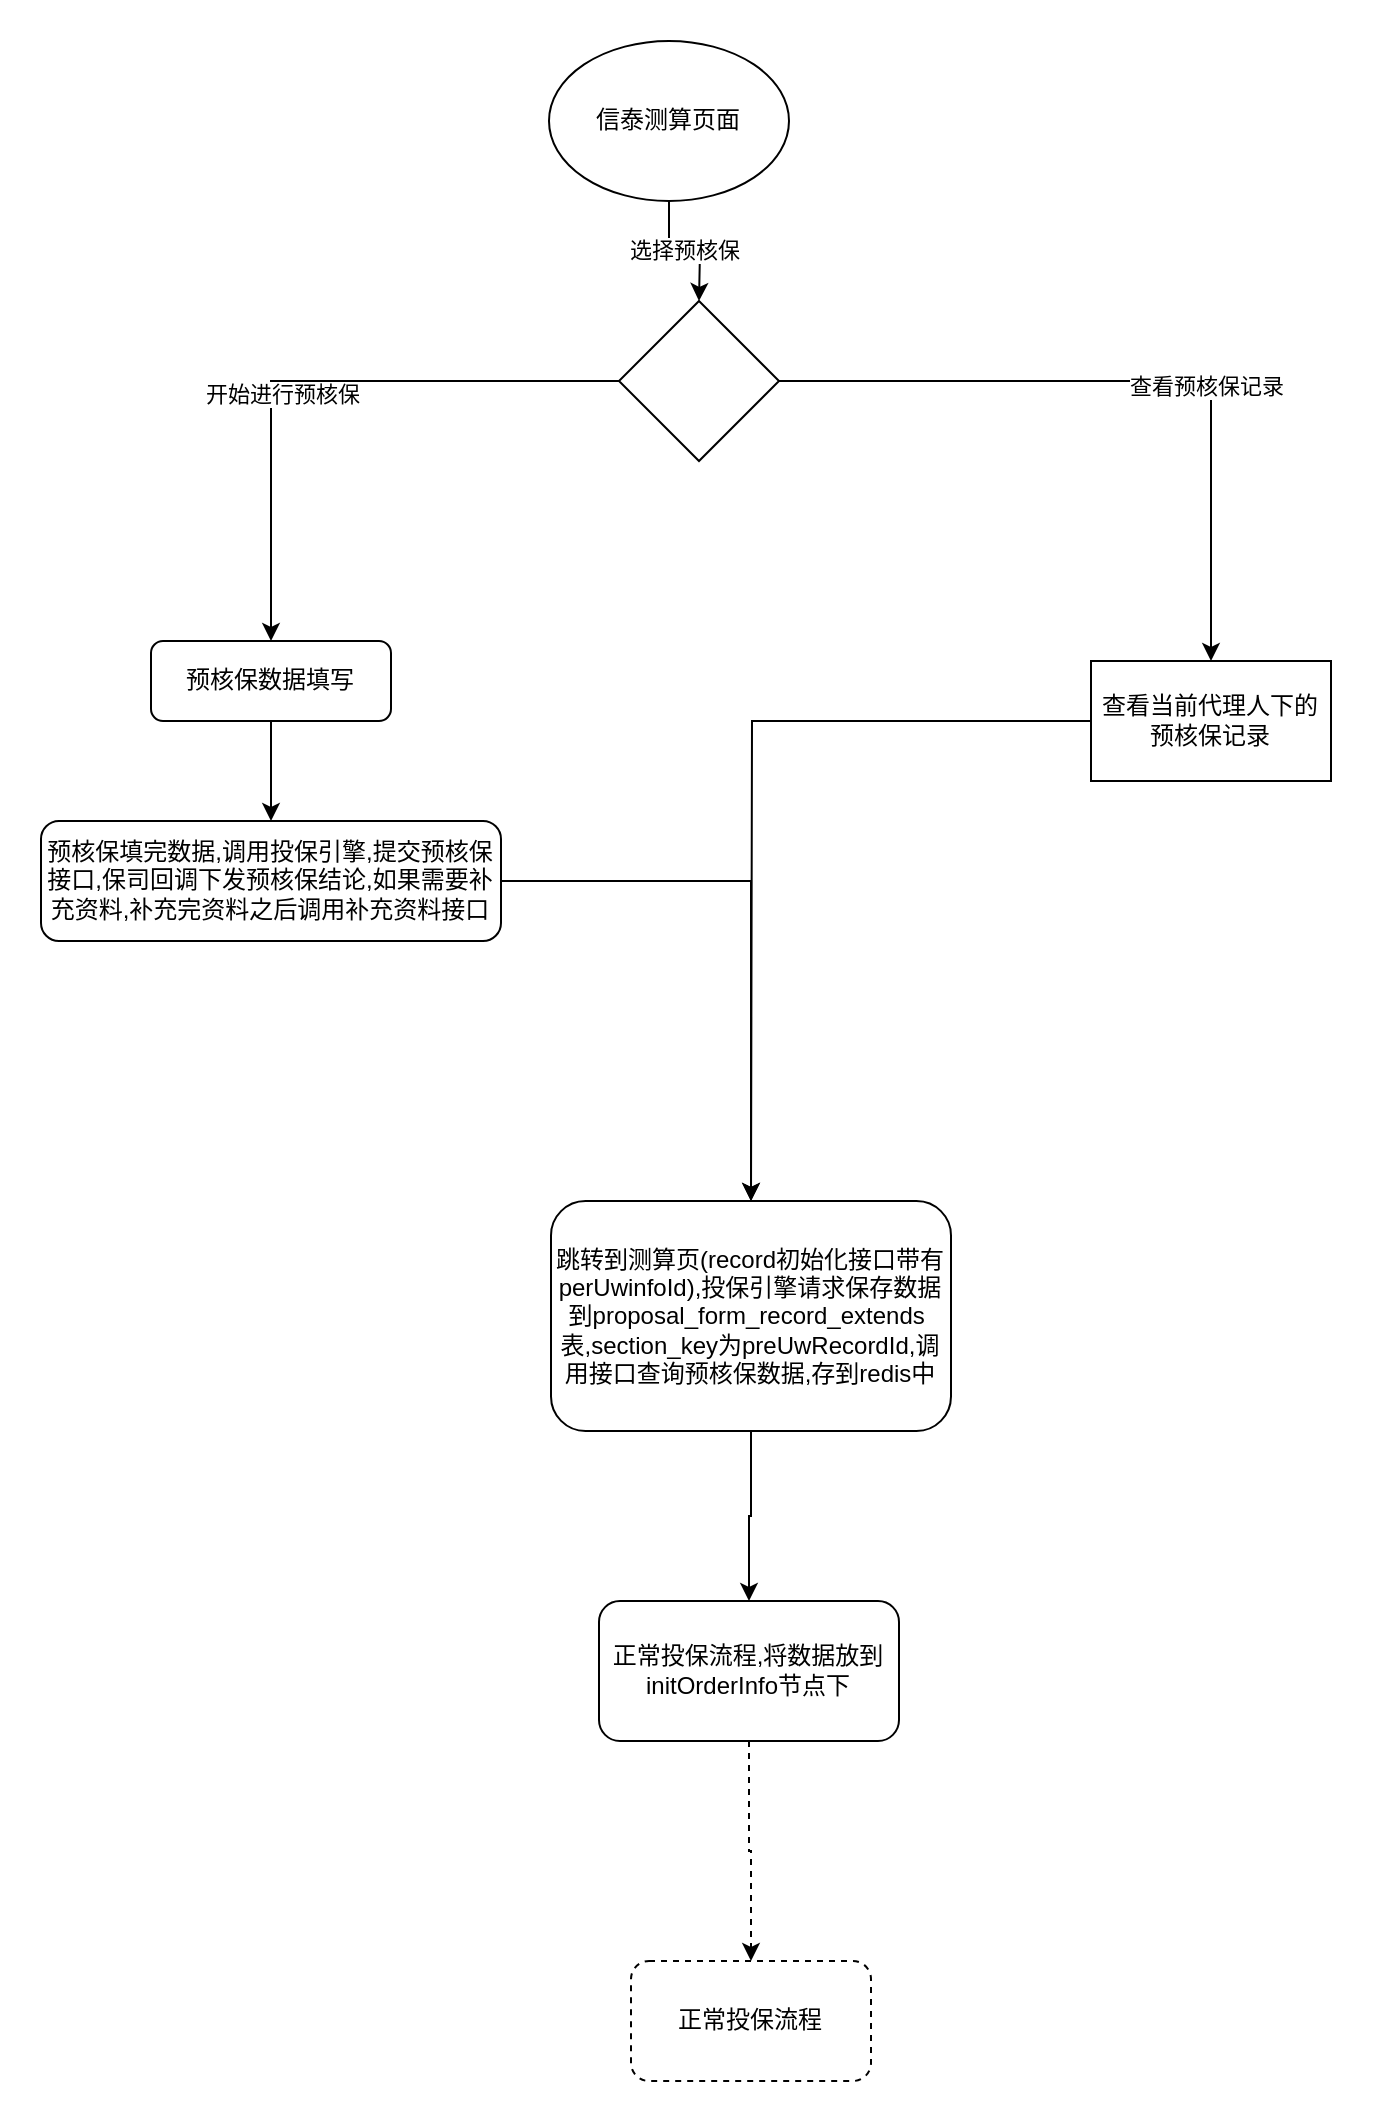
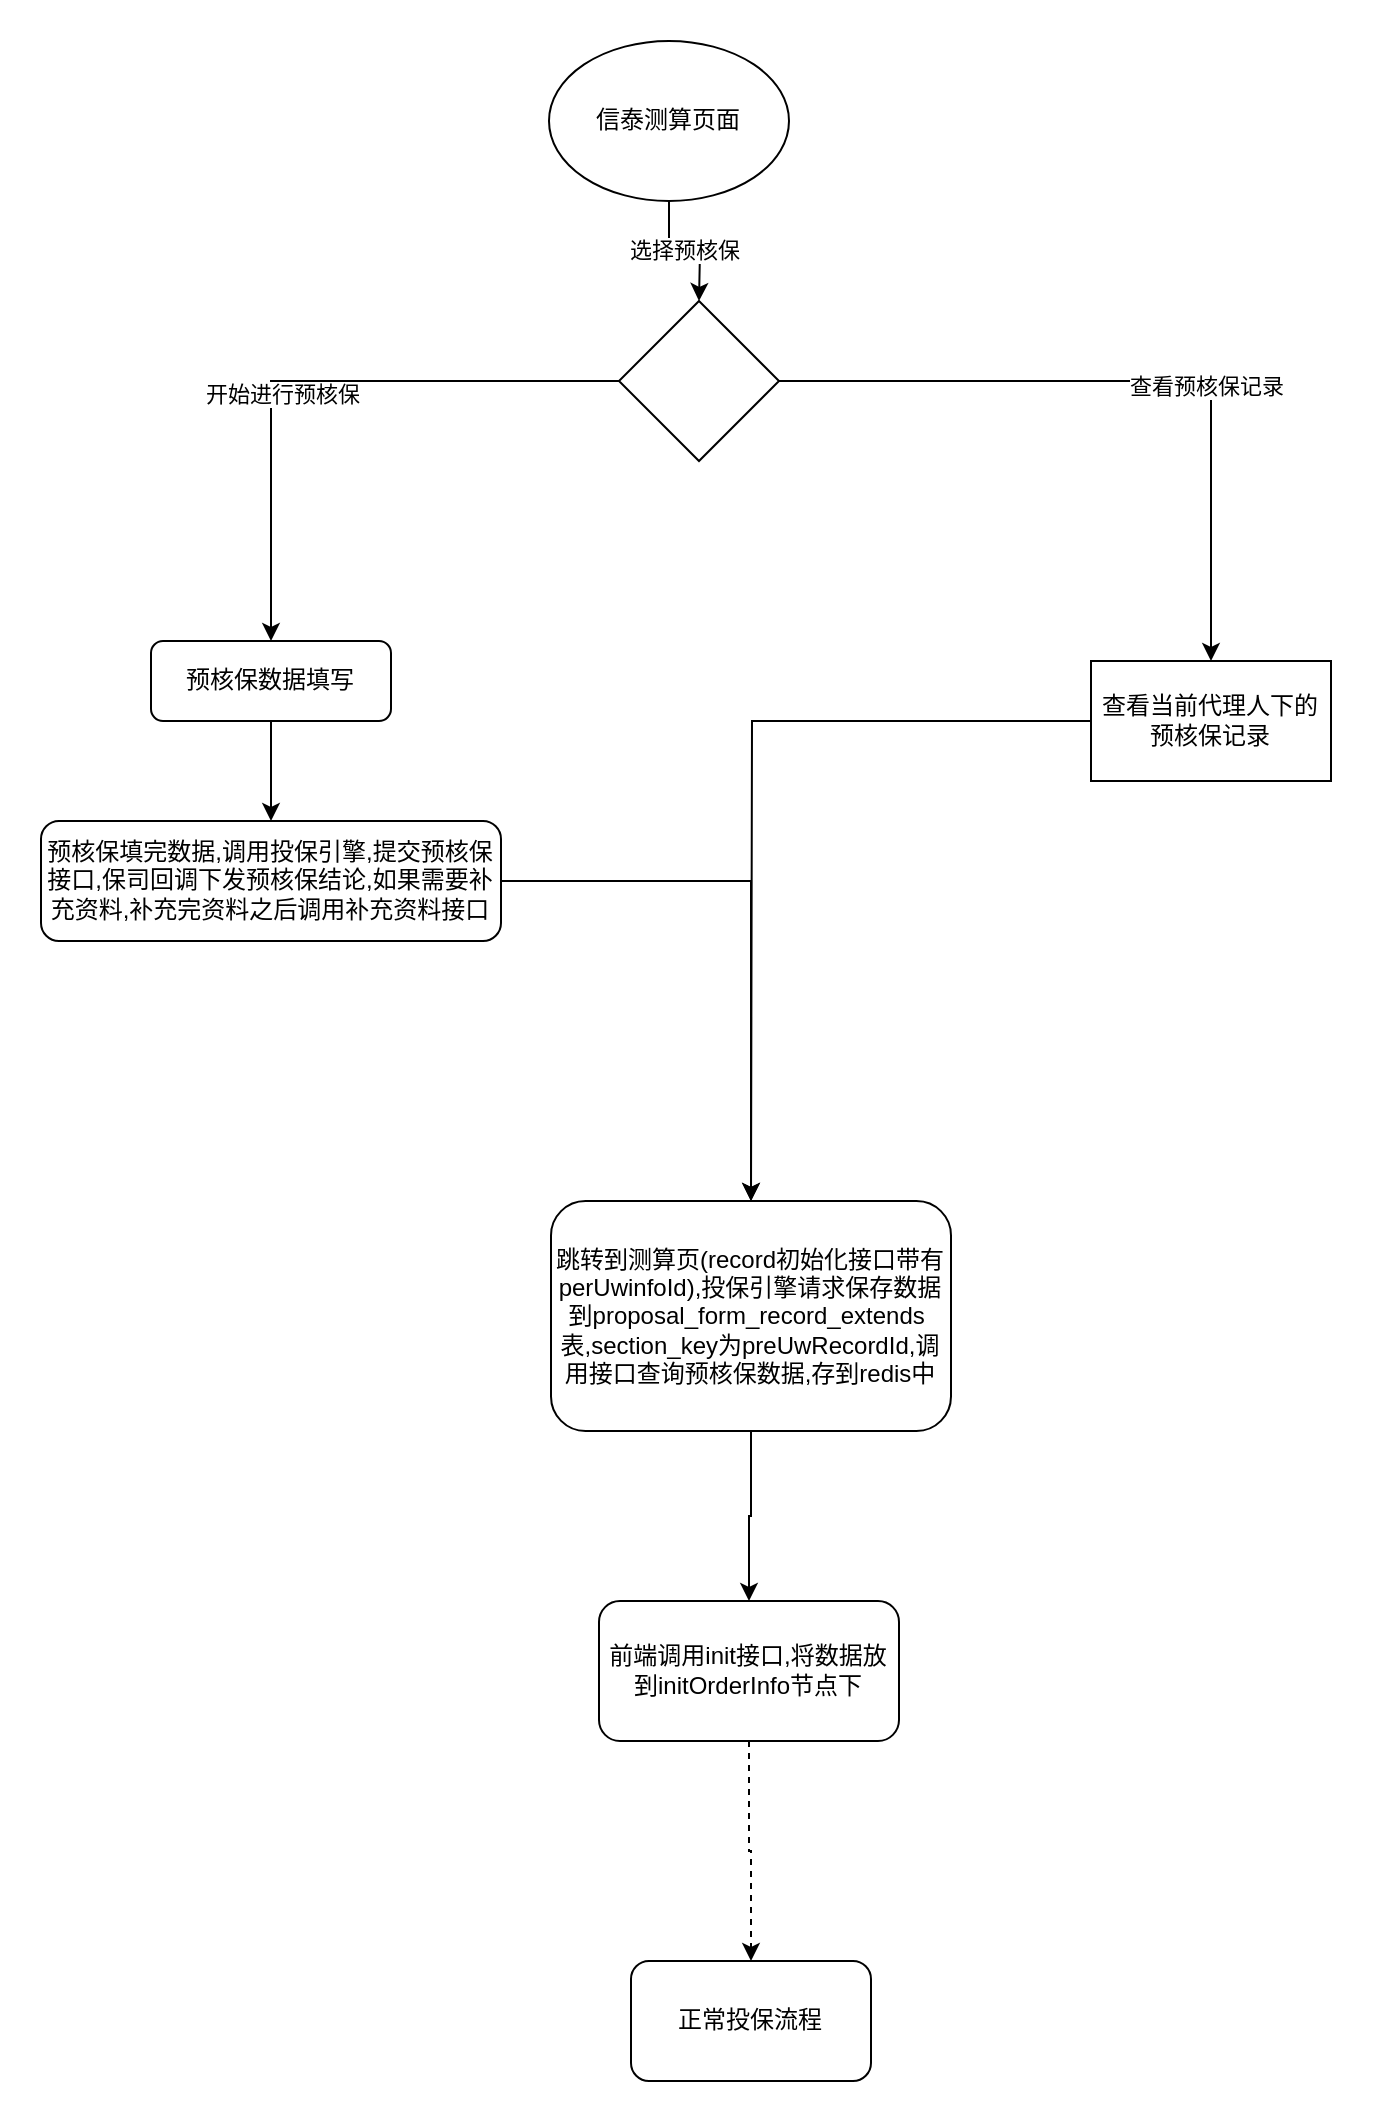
node "正常投保流程,将数据放到initOrderInfo节点下": label "正常投保流程,将数据放到initOrderInfo节点下" -> "前端调用init接口,将数据放到initOrderInfo节点下"
node "正常投保流程": style dashed -> solid
